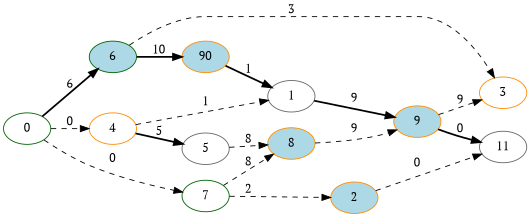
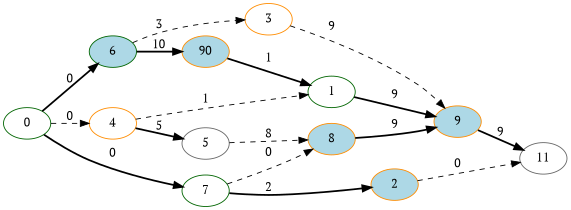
edge "0" -> "6": label "6" -> "0"
node "1": color gray40 -> darkgreen
edge "9" -> "3": reversed
edge "9" -> "11": label "0" -> "9"
edge "8" -> "9": style dashed -> bold
edge "7" -> "8": label "8" -> "0"
edge "0" -> "7": style dashed -> bold
edge "7" -> "2": style dashed -> bold
